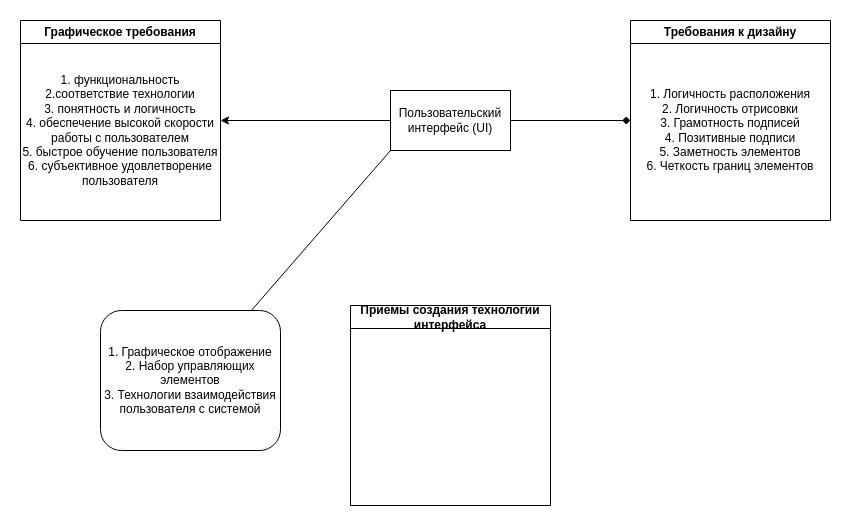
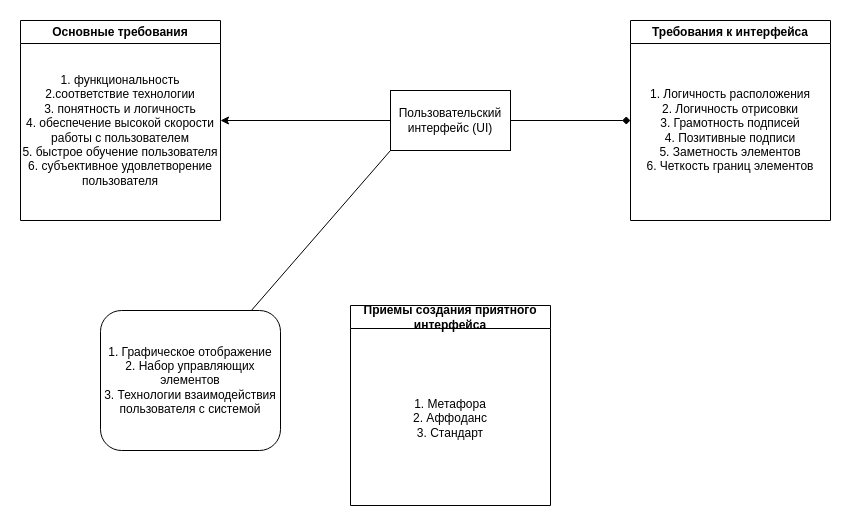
node "Графическое требования": label "Графическое требования" -> "Основные требования"
node "Требования к дизайну": label "Требования к дизайну" -> "Требования к интерфейса"
node "Приемы создания технологии интерфейса": label "Приемы создания технологии интерфейса" -> "Приемы создания приятного интерфейса"
node "1. Метафора 2. Аффоданс 3. Стандарт": added
